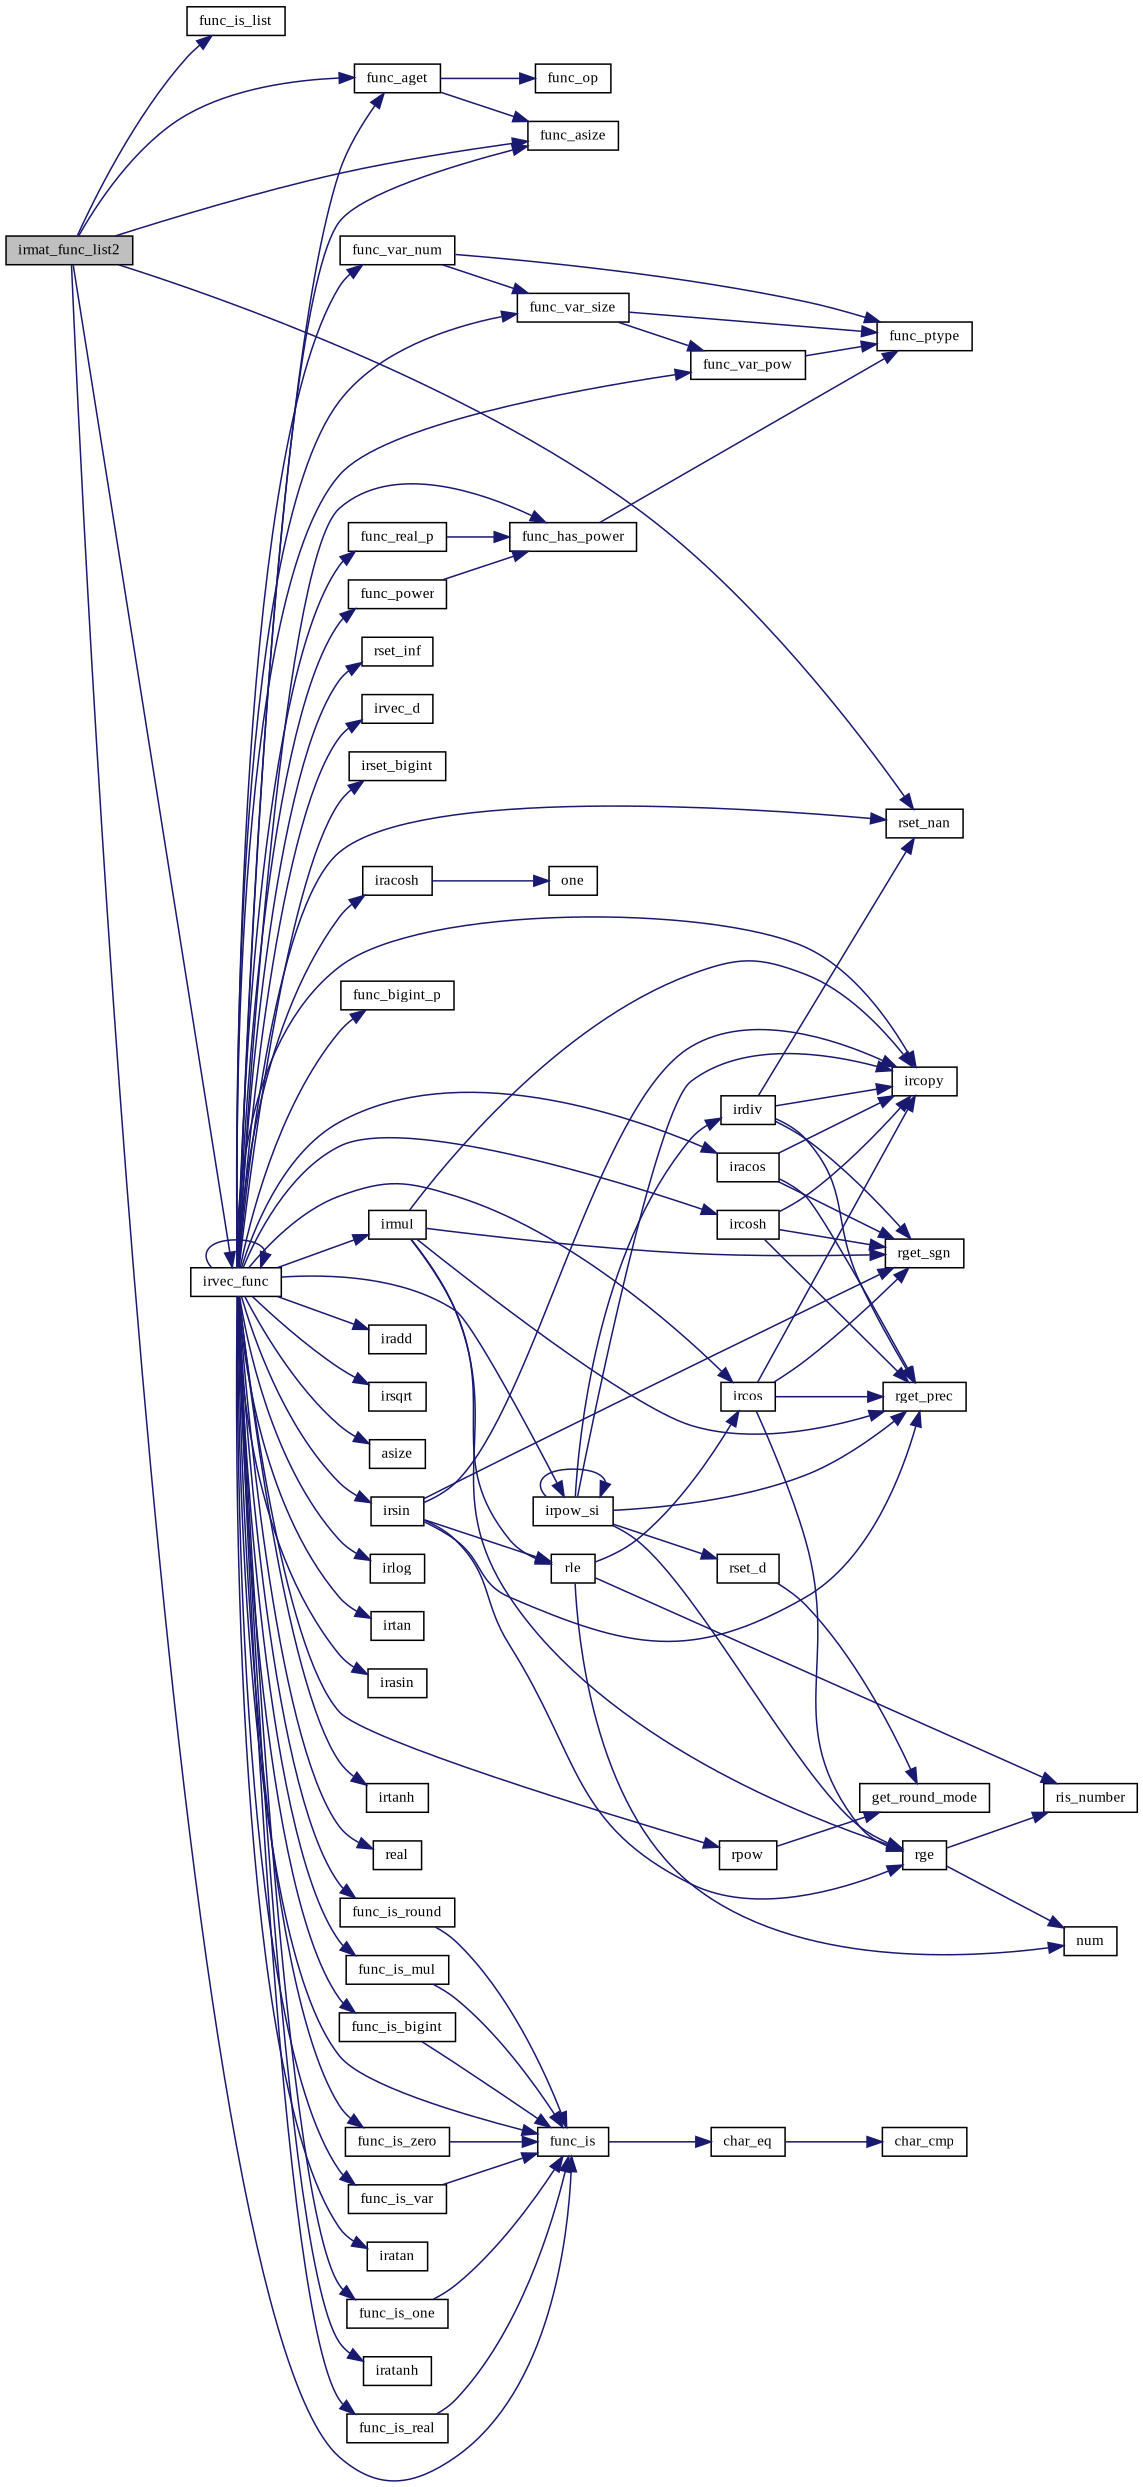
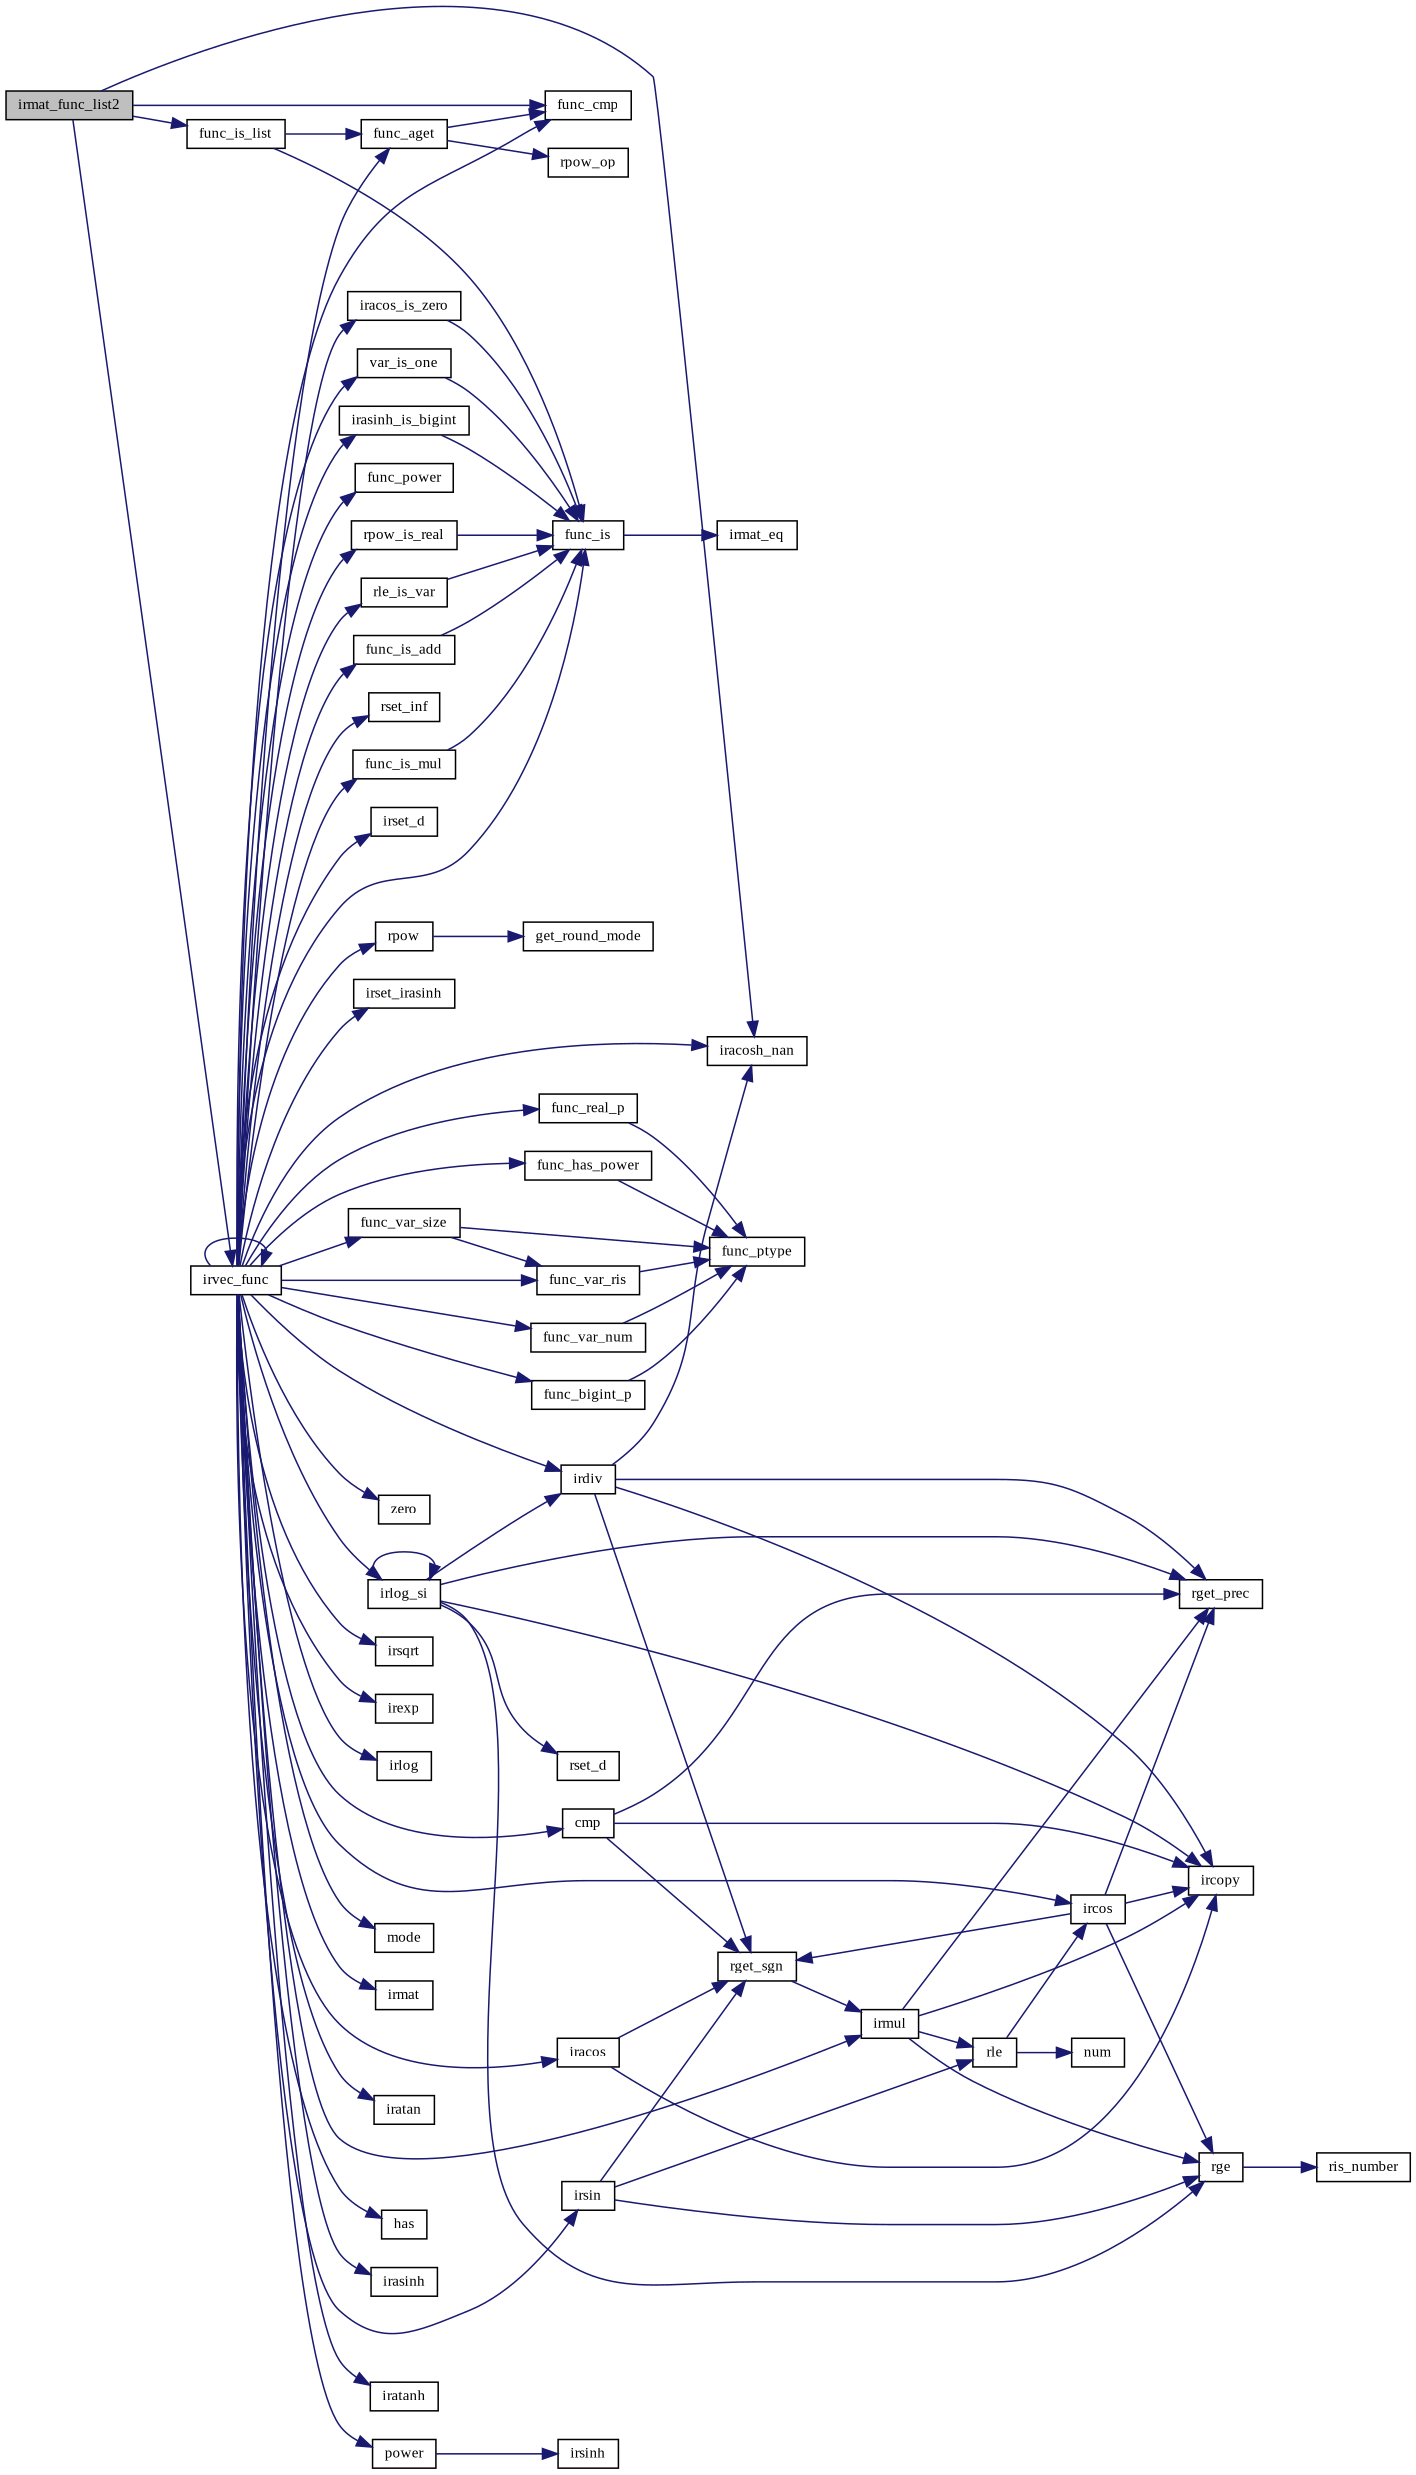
node "func_op": label "func_op" -> "rpow_op"
edge "irmat_func_list2" -> "func_aget": now "func_is_list" -> "func_aget"
node "func_asize": label "func_asize" -> "func_cmp"
edge "func_var_num" -> "func_var_size": removed
node "func_var_pow": label "func_var_pow" -> "func_var_ris"
edge "func_real_p" -> "func_has_power": now "func_real_p" -> "func_ptype"
edge "func_power" -> "func_has_power": removed
node "irvec_d": label "irvec_d" -> "irset_d"
node "irset_bigint": label "irset_bigint" -> "irset_irasinh"
node "rset_nan": label "rset_nan" -> "iracosh_nan"
node "iracosh": label "iracosh" -> "power"
node "one": label "one" -> "irsinh"
edge "irvec_func" -> "ircopy": now "irvec_func" -> "irdiv"
edge "irsin" -> "ircopy": removed
node "ircosh": label "ircosh" -> "cmp"
edge "iracos" -> "rget_prec": removed
edge "irmul" -> "rget_sgn": reversed
node "iradd": label "iradd" -> "zero"
edge "func_bigint_p" -> "func_ptype": added
node "asize": label "asize" -> "irexp"
node "irpow_si": label "irpow_si" -> "irlog_si"
edge "irmat_func_list2" -> "func_is": now "func_is_list" -> "func_is"
node "irtan": label "irtan" -> "mode"
edge "irsin" -> "rget_prec": removed
edge "rset_d" -> "get_round_mode": removed
node "irasin": label "irasin" -> "irmat"
edge "rle" -> "ris_number": removed
node "irtanh": label "irtanh" -> "has"
node "real": label "real" -> "irasinh"
edge "rge" -> "num": removed
node "func_is_round": label "func_is_round" -> "func_is_add"
node "func_is_bigint": label "func_is_bigint" -> "irasinh_is_bigint"
node "func_is_zero": label "func_is_zero" -> "iracos_is_zero"
node "char_eq": label "char_eq" -> "irmat_eq"
node "char_cmp": removed
node "func_is_var": label "func_is_var" -> "rle_is_var"
node "func_is_one": label "func_is_one" -> "var_is_one"
node "func_is_real": label "func_is_real" -> "rpow_is_real"
